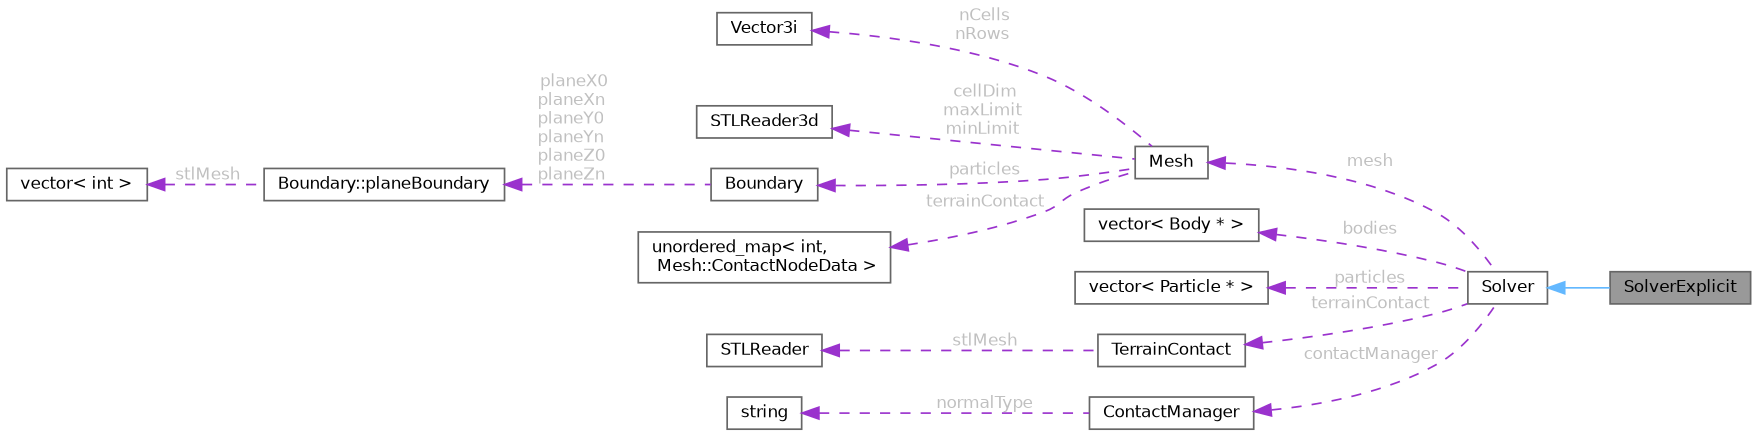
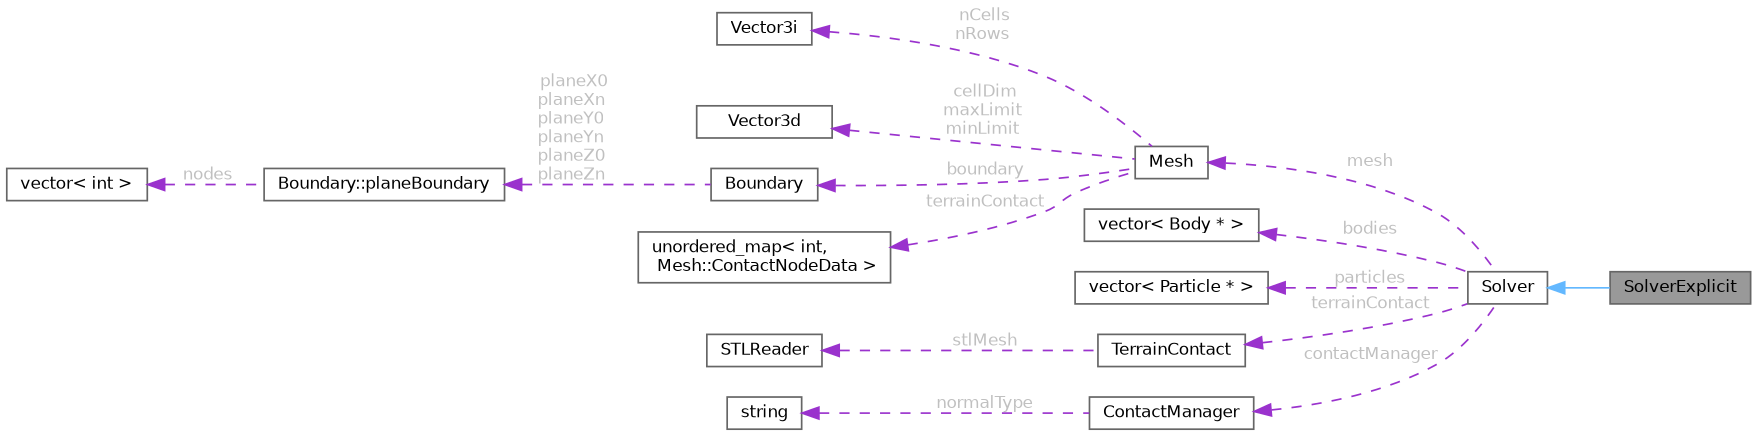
node "STLReader3d": label "STLReader3d" -> "Vector3d"
edge "Mesh" -> "Boundary": label " particles" -> " boundary"
edge "Boundary::planeBoundary" -> "vector< int >": label " stlMesh" -> " nodes"
